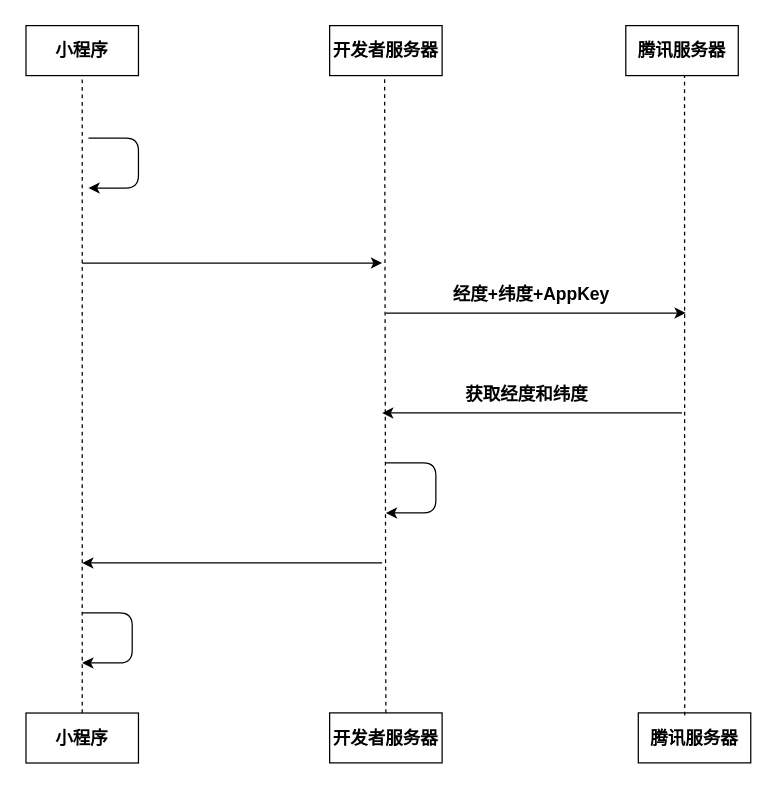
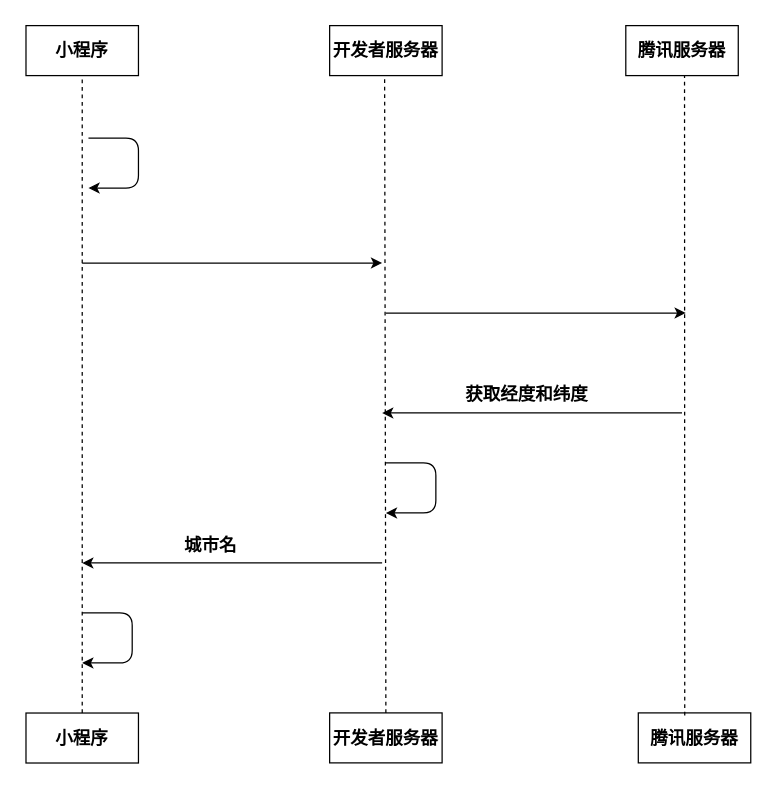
node "经度+纬度+AppKey": removed
node "城市名": added
